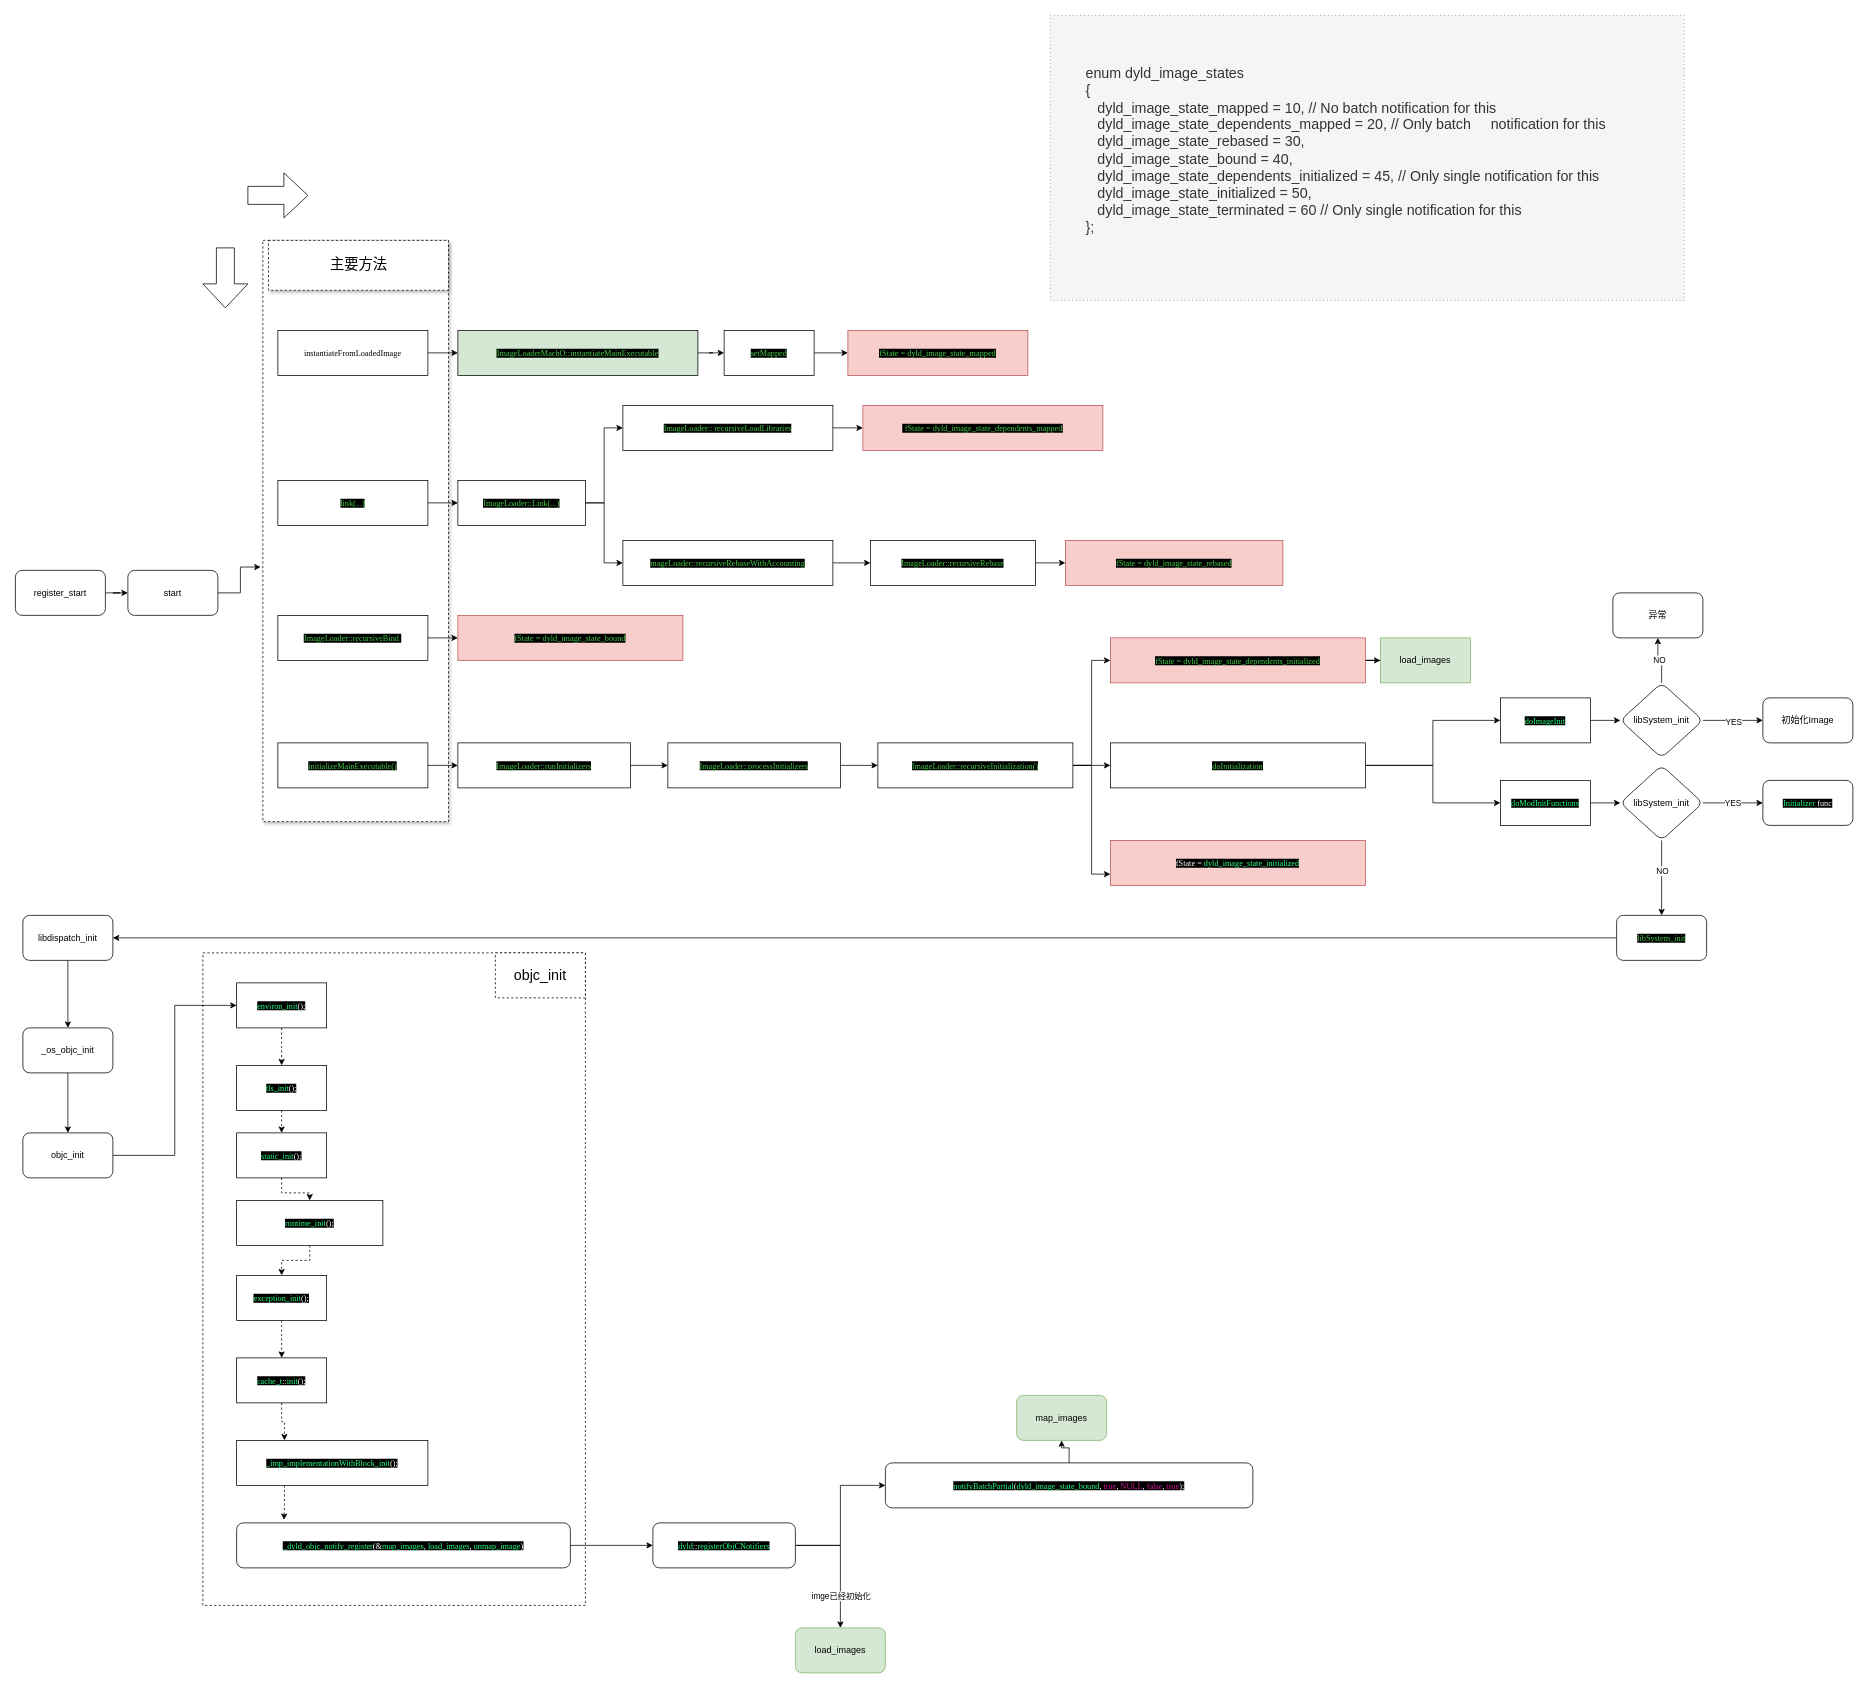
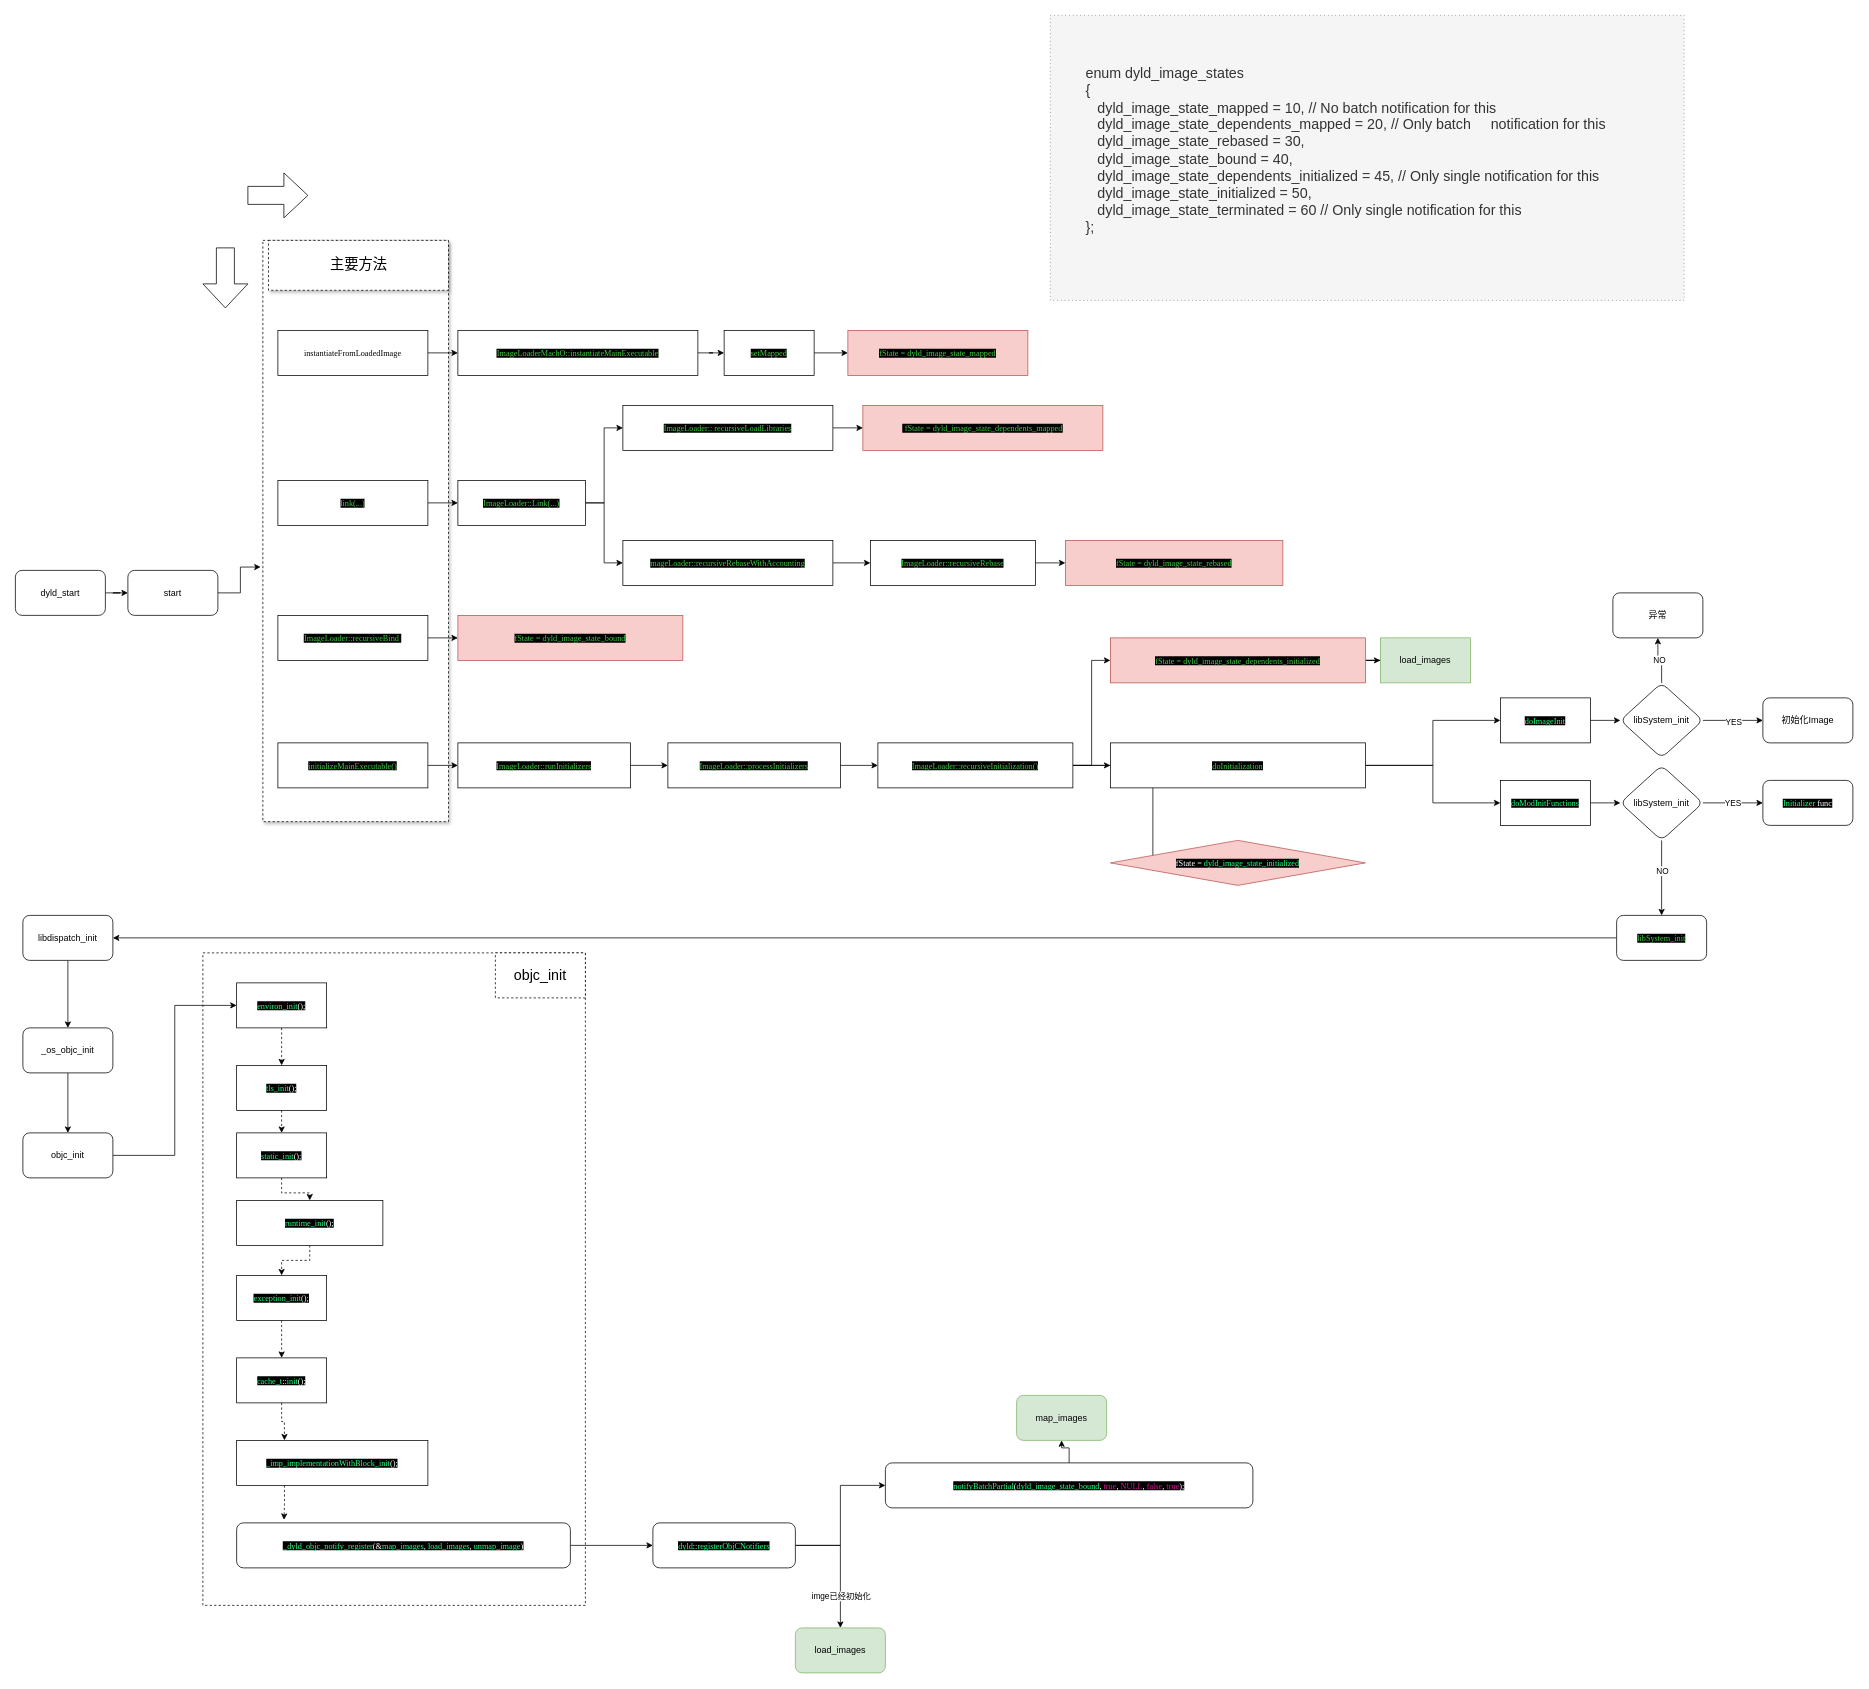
node "ImageLoaderMachO::instantiateMainExecutable": fillcolor #d5e8d4 -> #ffffff
node "register_start": label "register_start" -> "dyld_start"
node "fState = dyld_image_state_initialized": shape rectangle -> diamond
